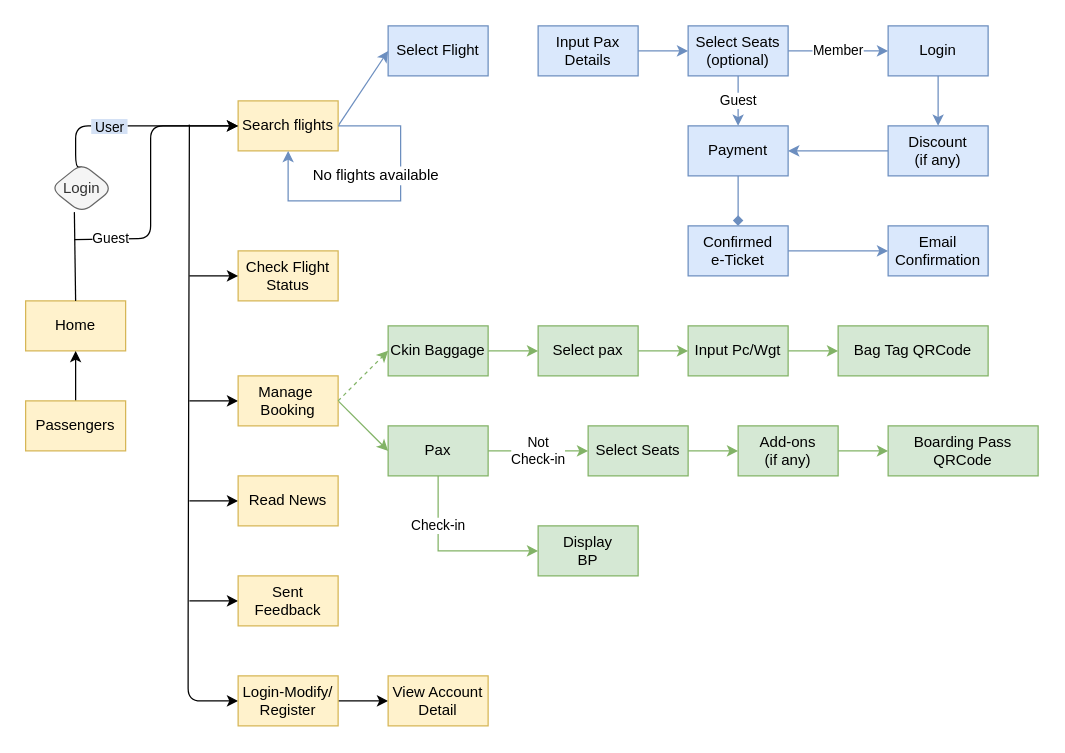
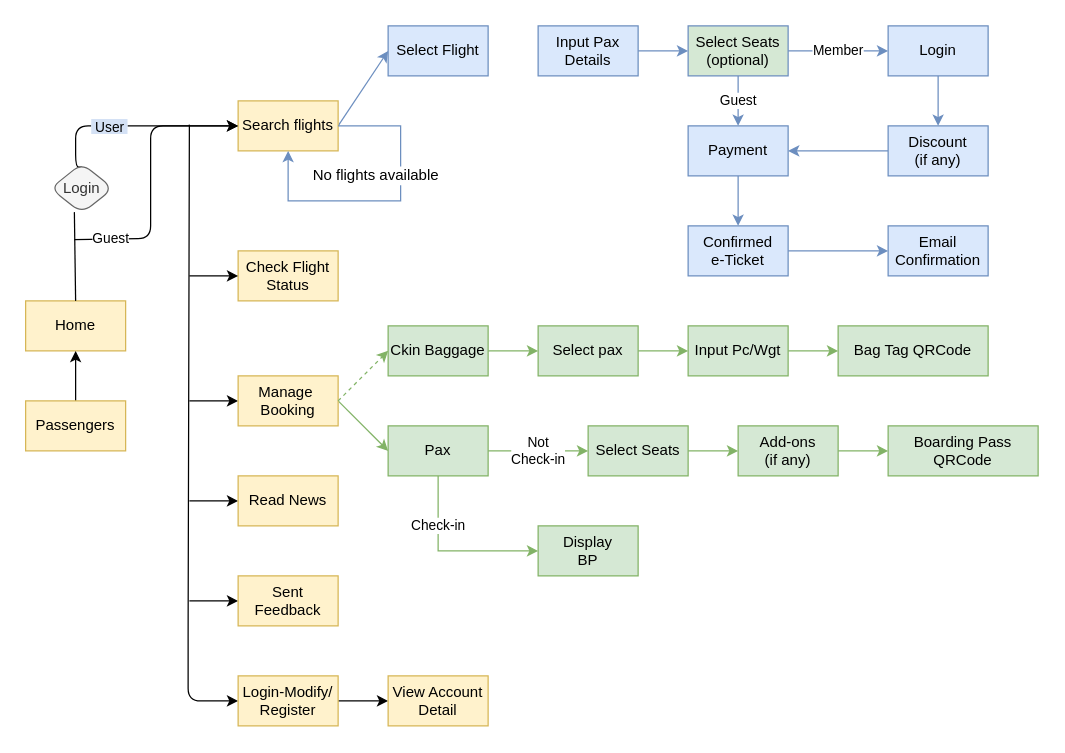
node "Select Seats (optional)": fillcolor #dae8fc -> #d5e8d4
edge "Payment" -> "Confirmed e-Ticket": arrowhead diamond -> classic
